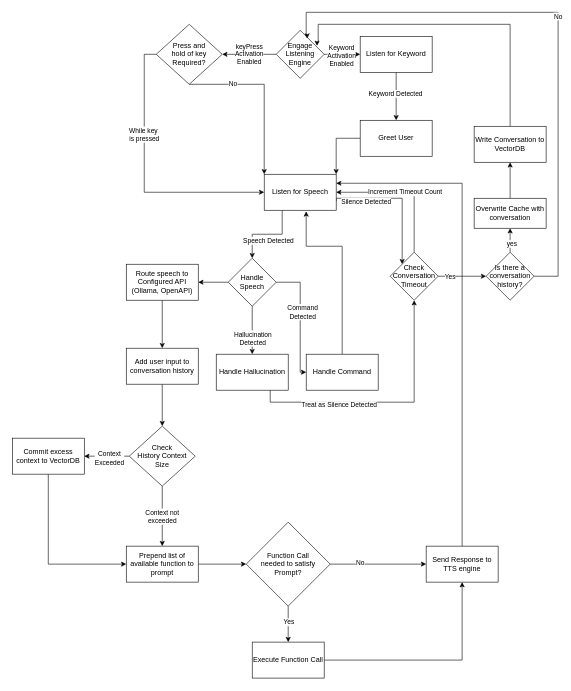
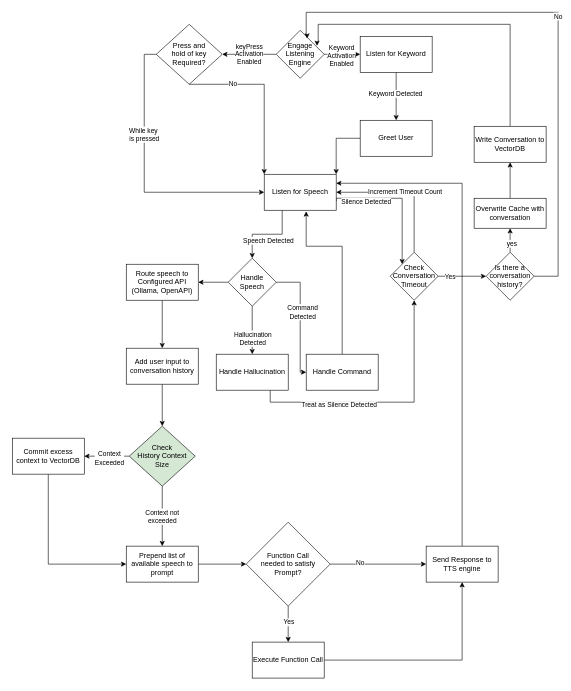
node "Check History Context Size": fillcolor #ffffff -> #d5e8d4
node "Prepend list of available function to prompt": label "Prepend list of available function to prompt" -> "Prepend list of available speech to prompt"
